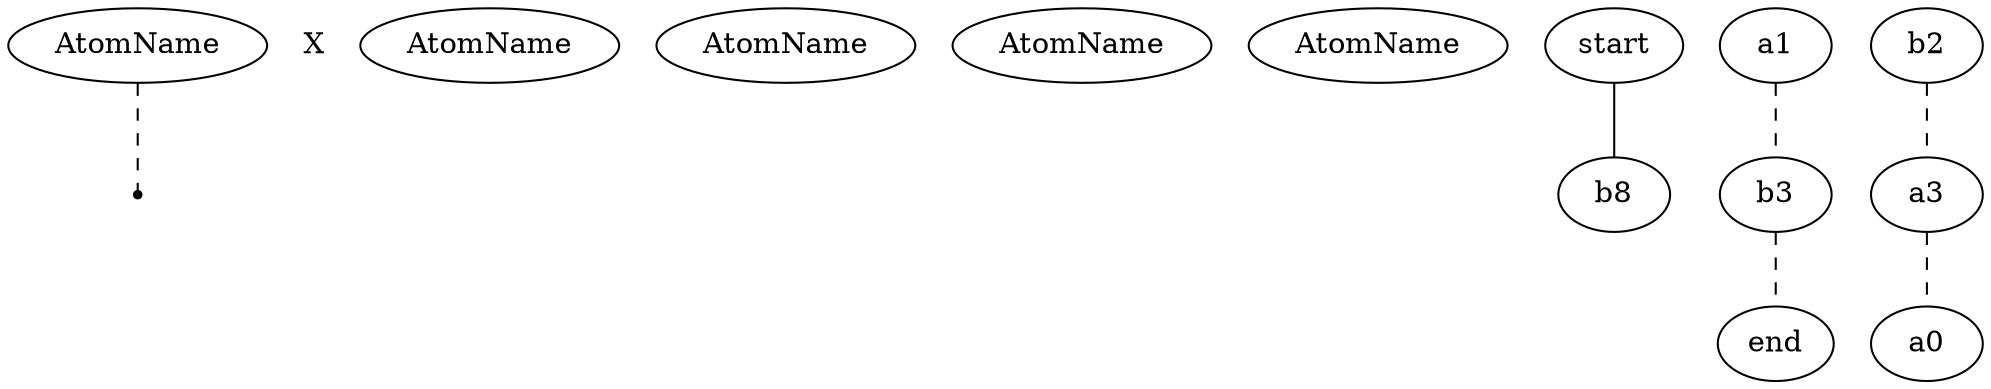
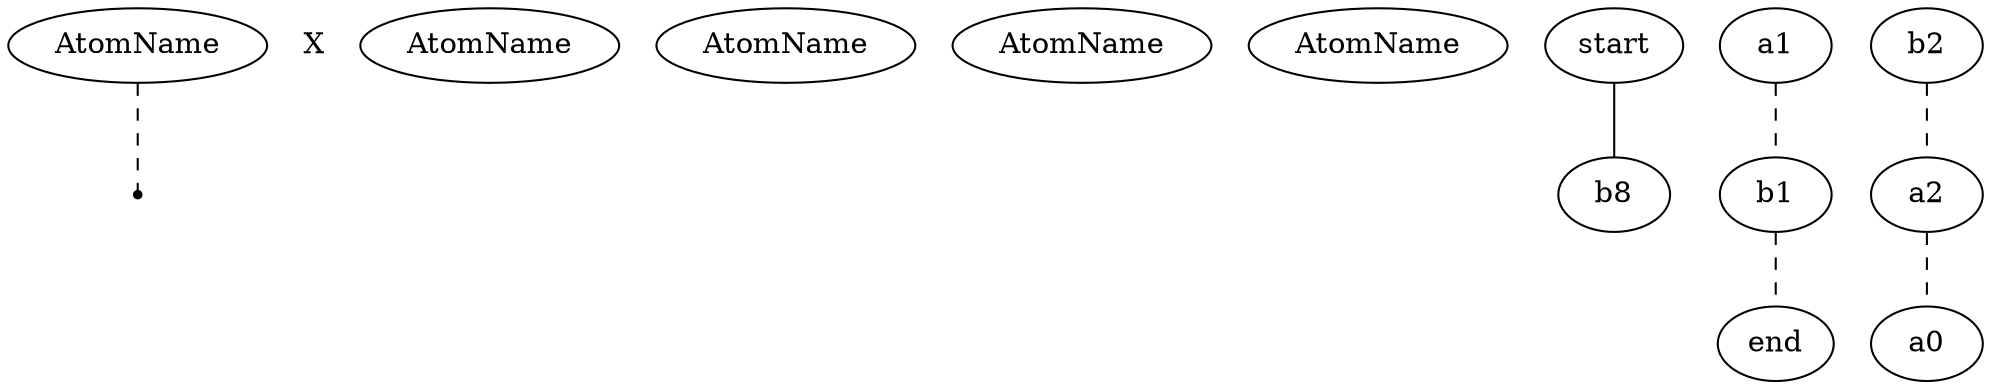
node "b3": label "b3" -> "b1"
node "a3": label "a3" -> "a2"
